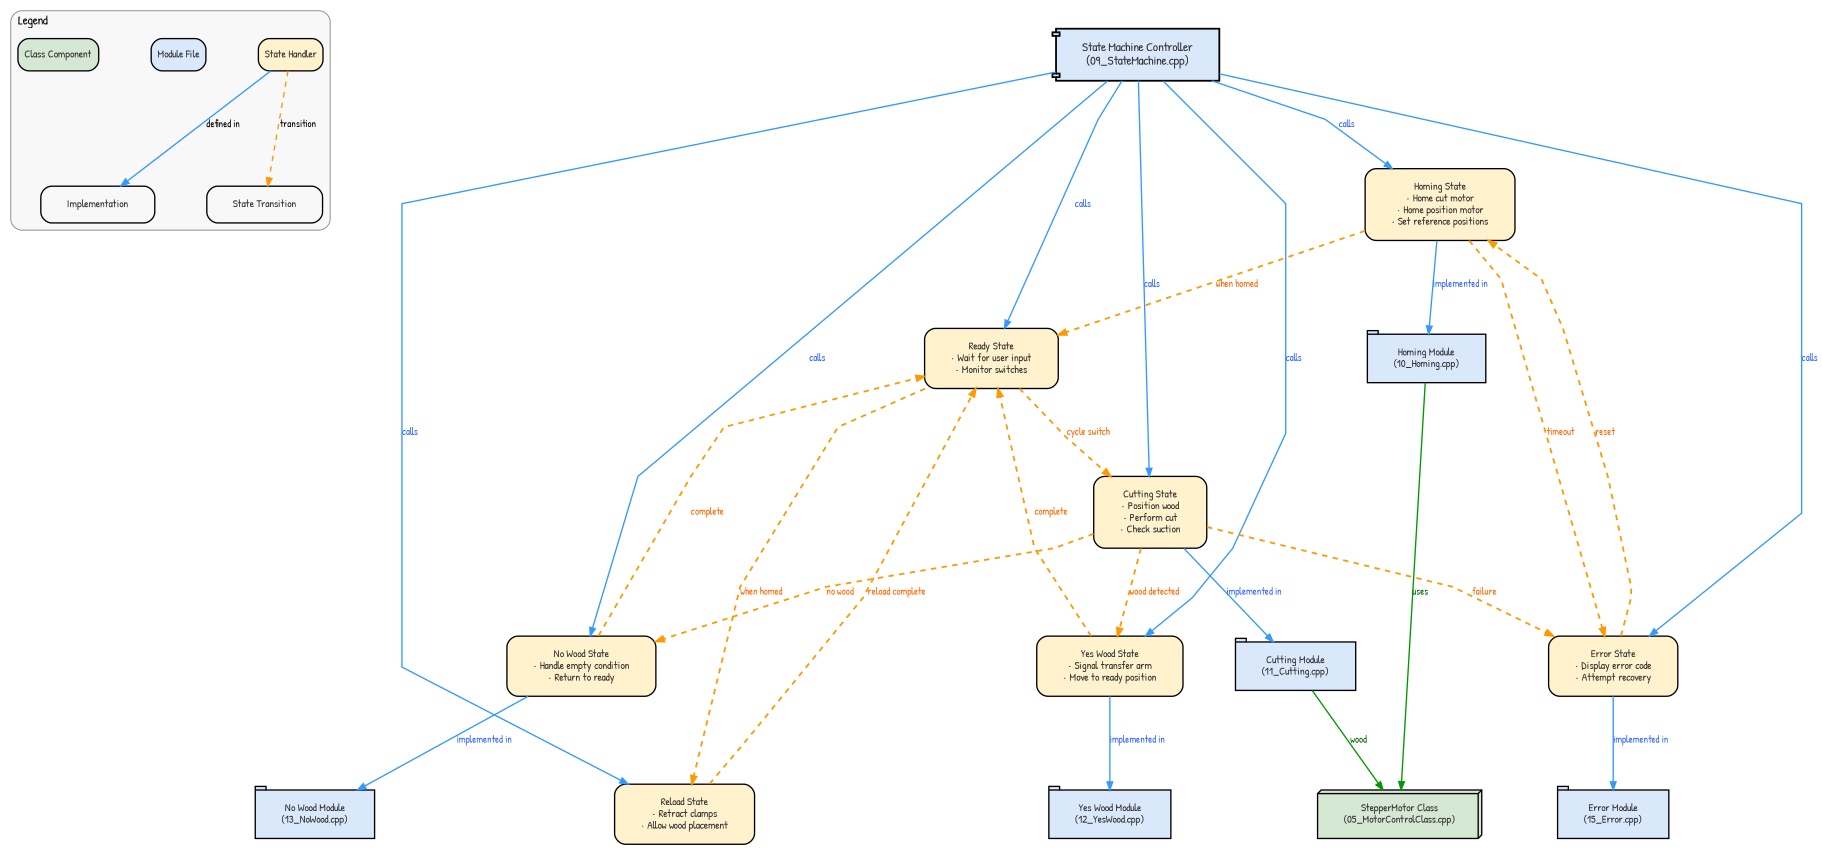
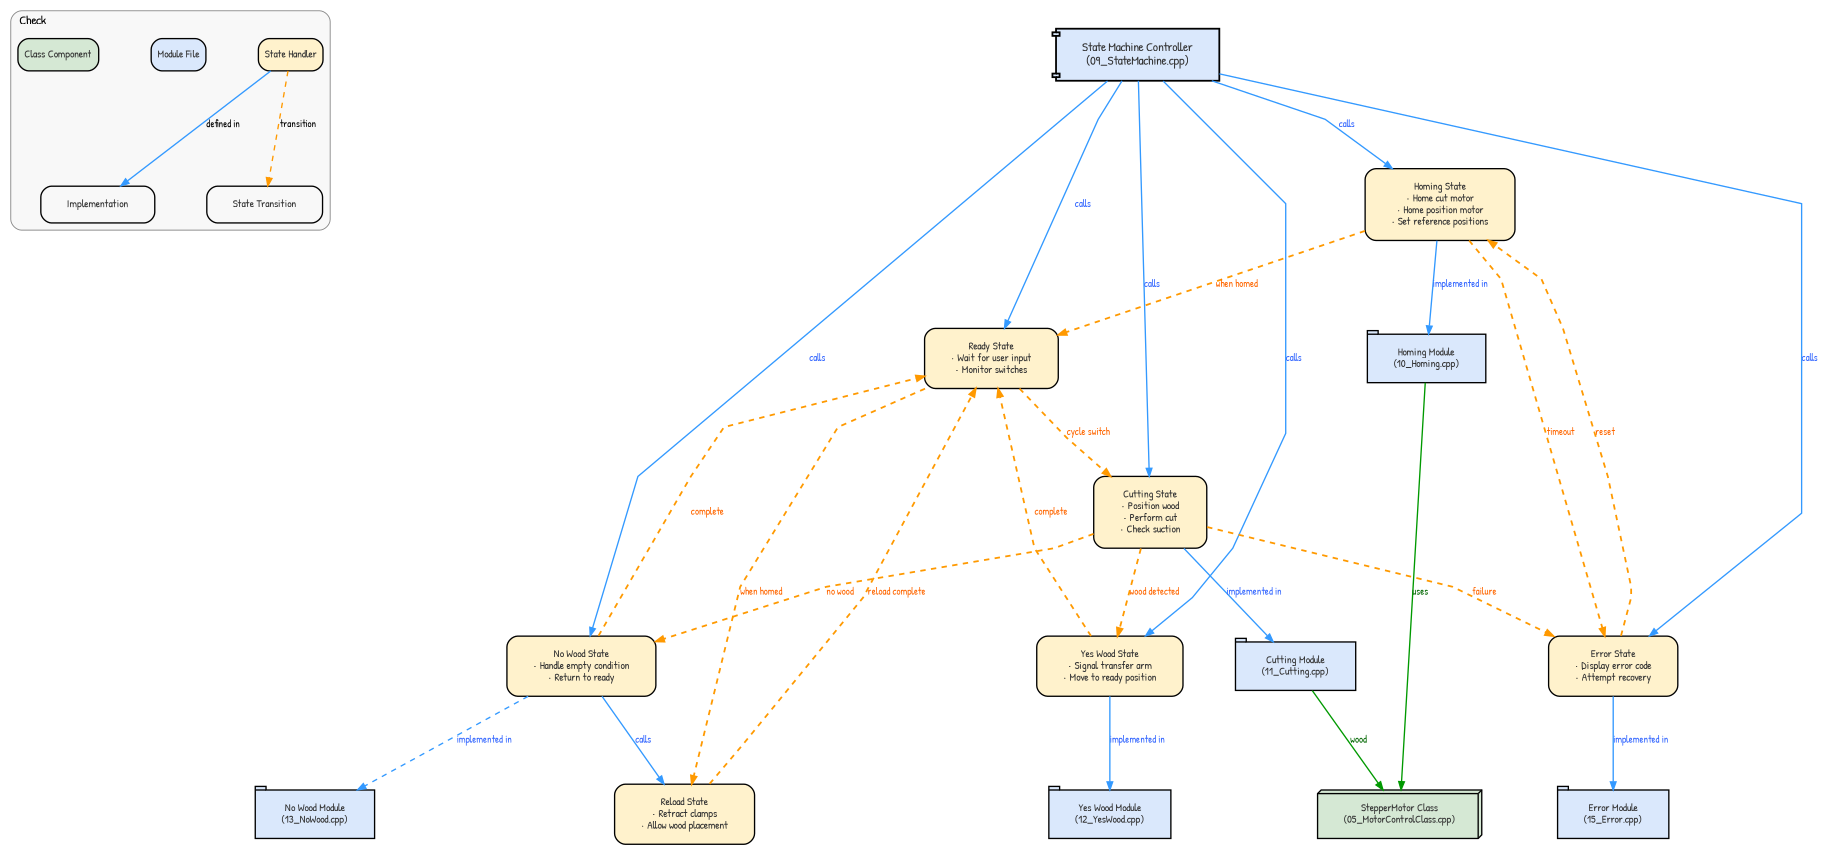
cluster "Legend": label "Legend" -> "Check"
edge "State Machine Controller (09_StateMachine.cpp)" -> "Reload State • Retract clamps • Allow wood placement": now "No Wood State • Handle empty condition • Return to ready" -> "Reload State • Retract clamps • Allow wood placement"
edge "No Wood State • Handle empty condition • Return to ready" -> "No Wood Module (13_NoWood.cpp)": style solid -> dashed
